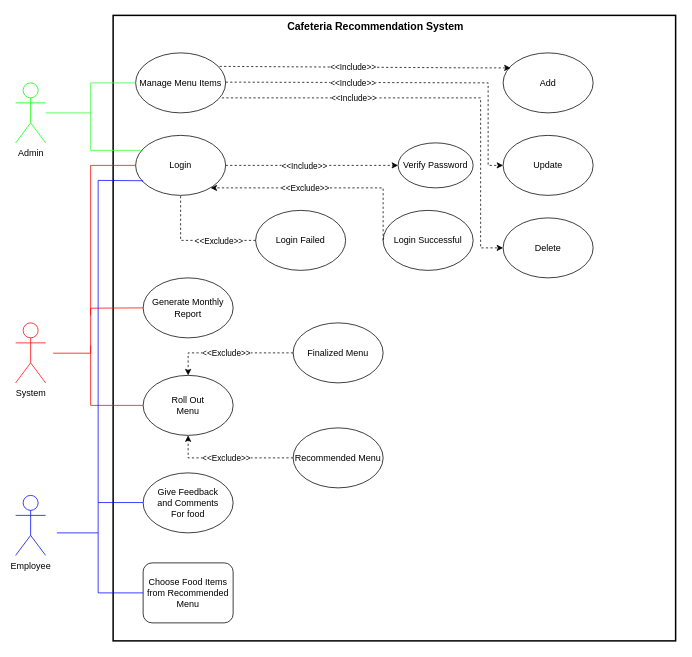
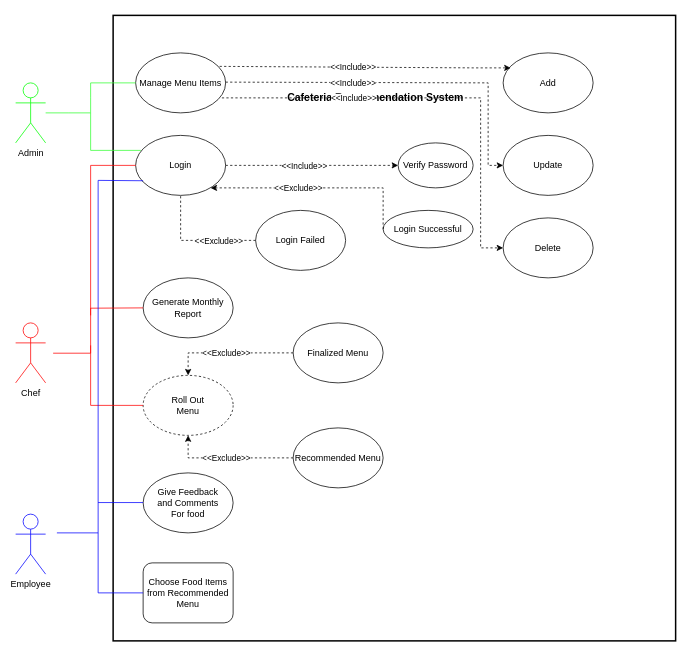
node "Cafeteria Recommendation System": moved (375, 27) -> (375, 98)
node "Login Successful": size 90x60 -> 90x38
node "System": label "System" -> "Chef"
node "Roll Out Menu": style solid -> dashed
node "Employee": moved (30, 525) -> (30, 544)
